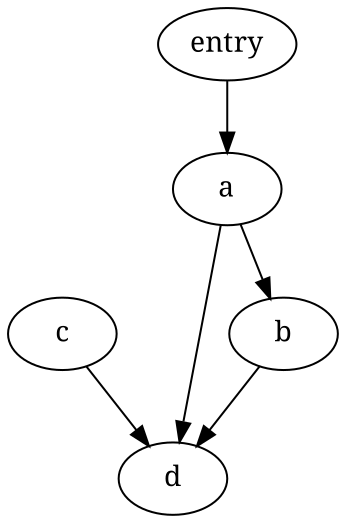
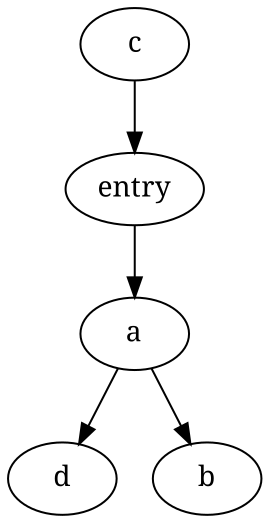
edge "c" -> "d": now "c" -> "entry"
edge "b" -> "d": removed
